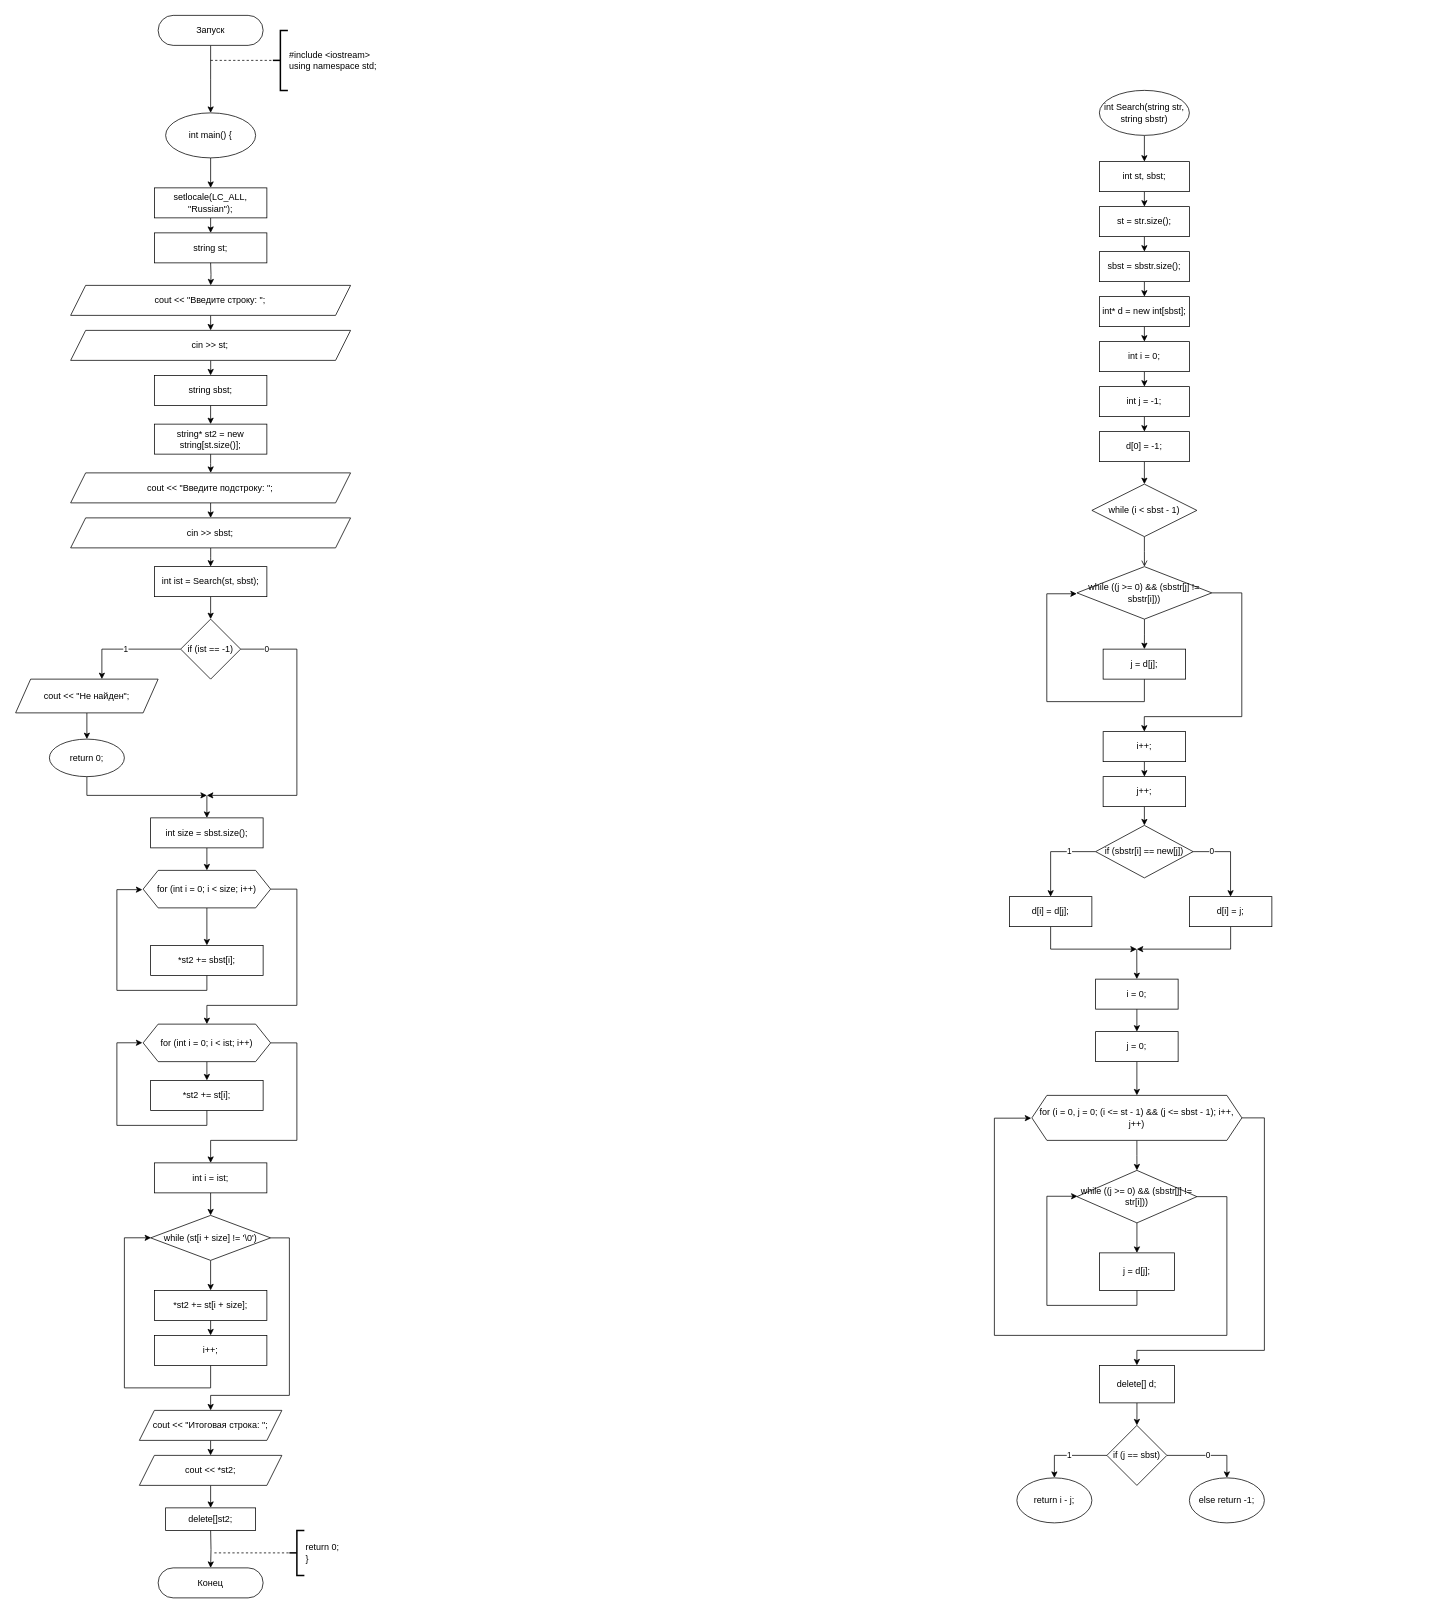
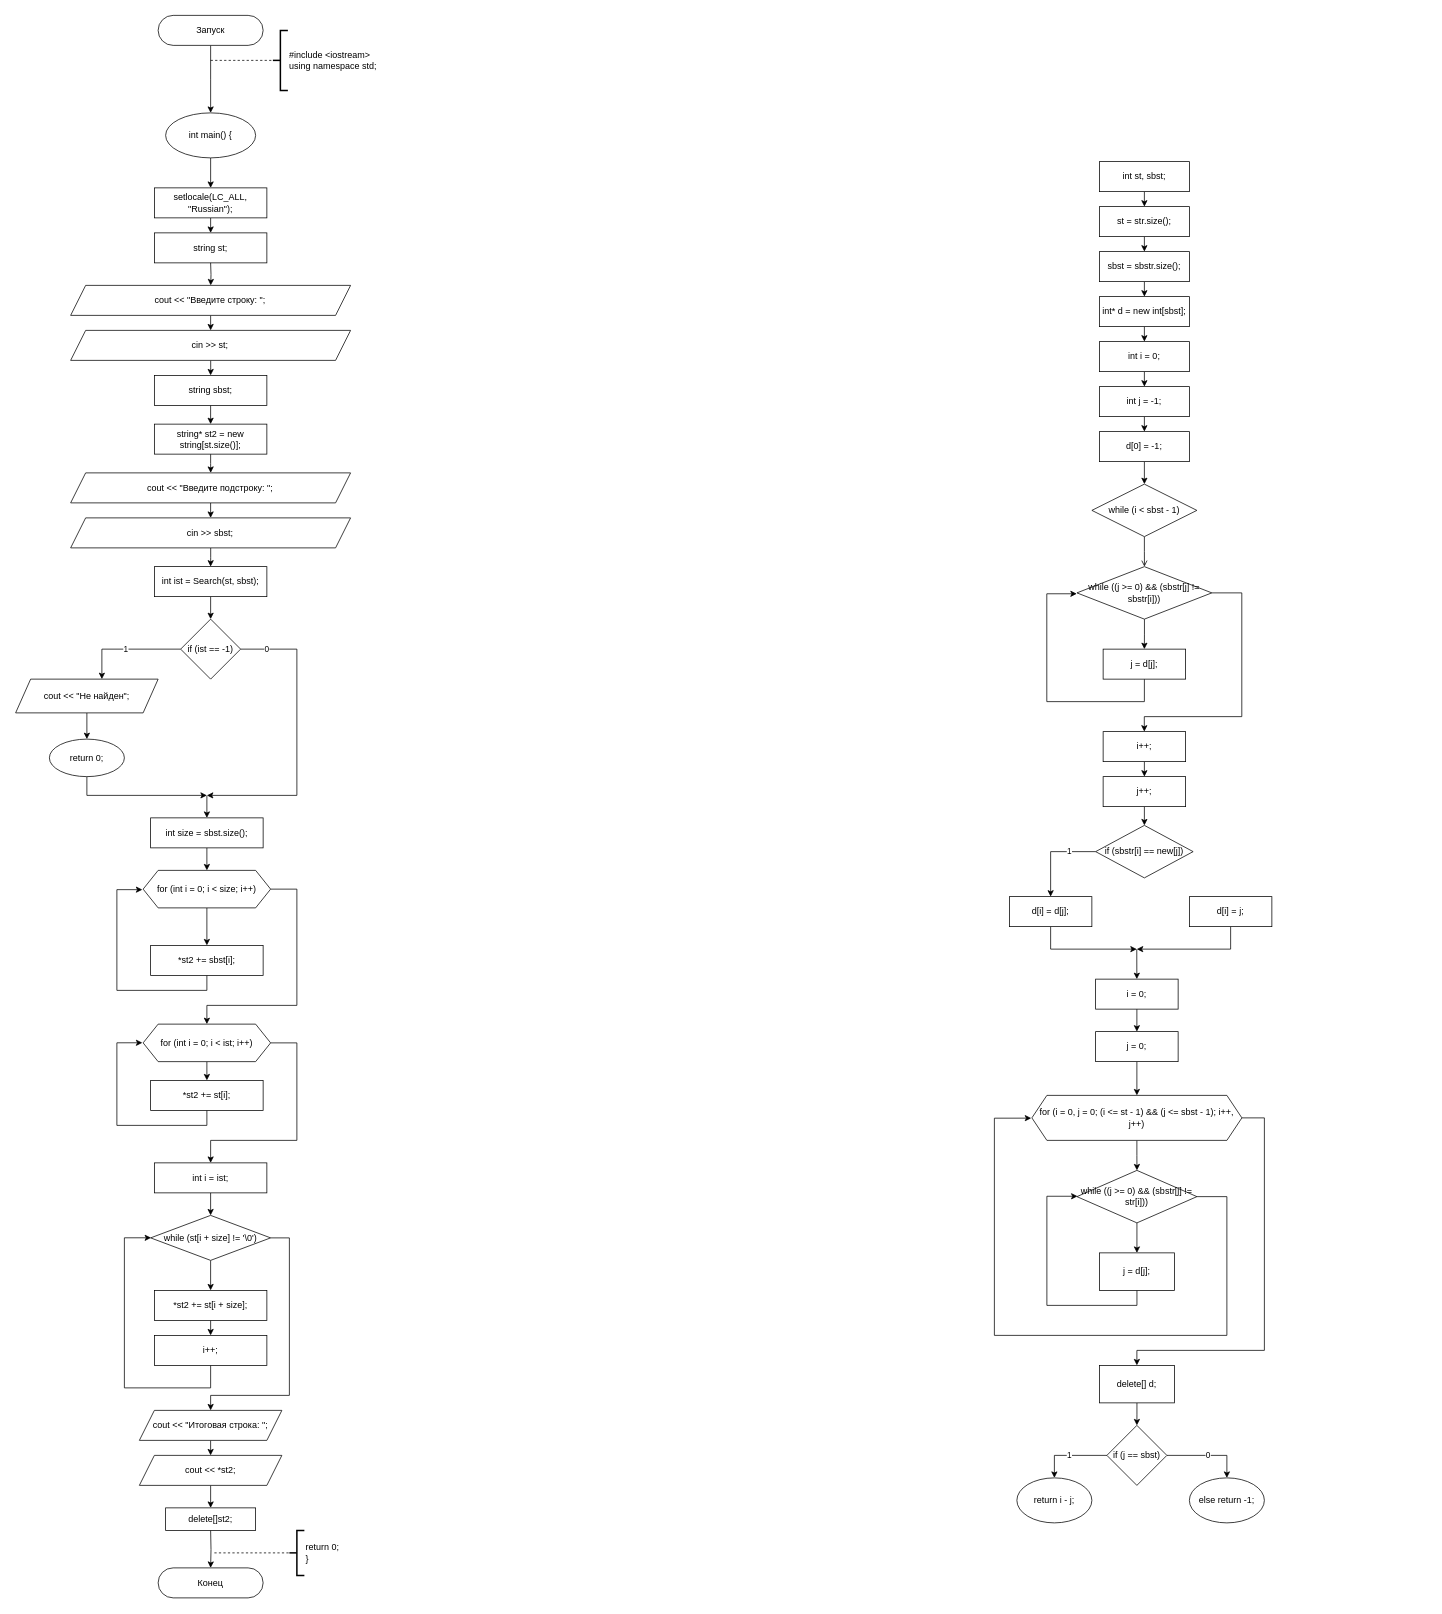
node "int Search(string str, string sbstr)": removed
edge "int Search(string str, string sbstr)" -> "int st, sbst;": removed
edge "if (sbstr[i] == new[j])" -> "d[i] = j;": removed, label "0"
